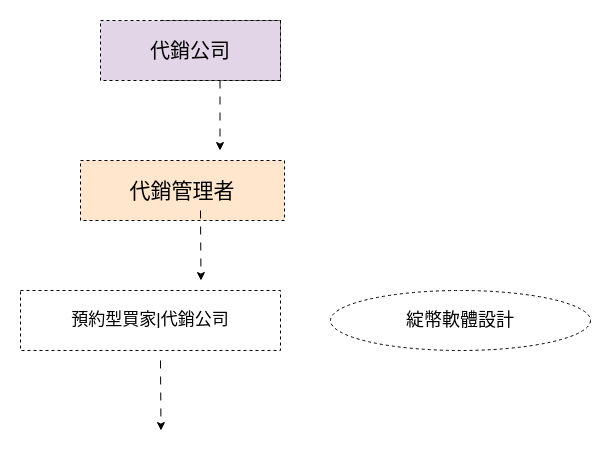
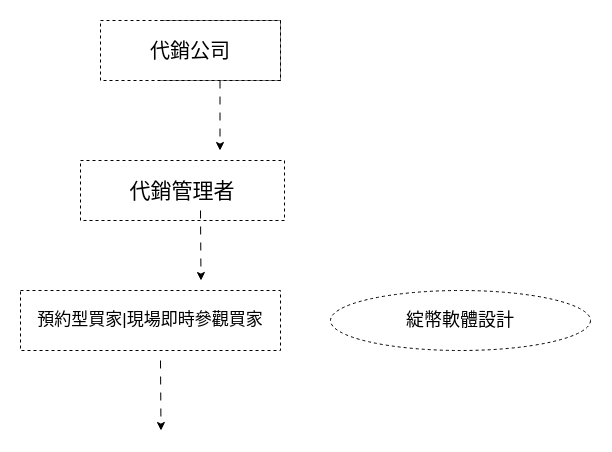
node "代銷公司": fillcolor #e1d5e7 -> #ffffff
node "代銷管理者": fillcolor #ffe6cc -> #ffffff
node "預約型買家|代銷公司": label "預約型買家|代銷公司" -> "預約型買家|現場即時參觀買家"
